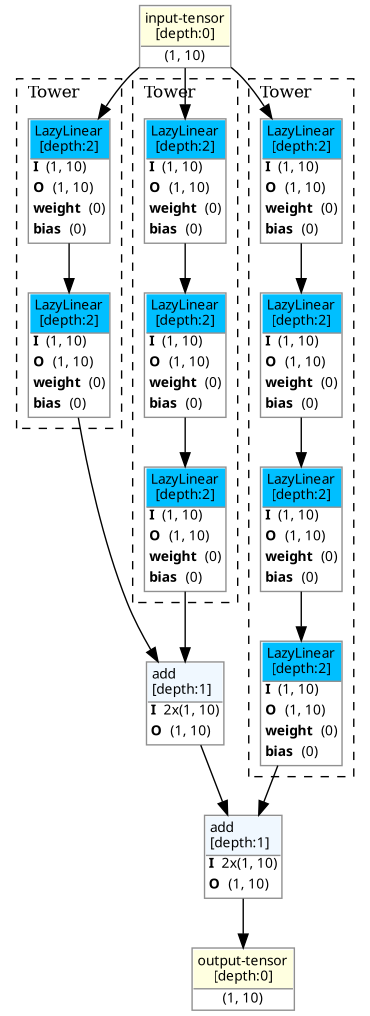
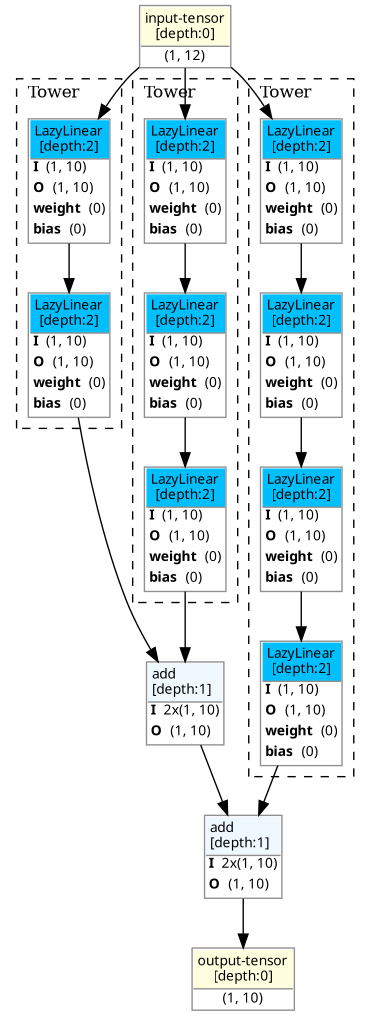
node "input-tensor": text "(1, 10)" -> "(1, 12)"
